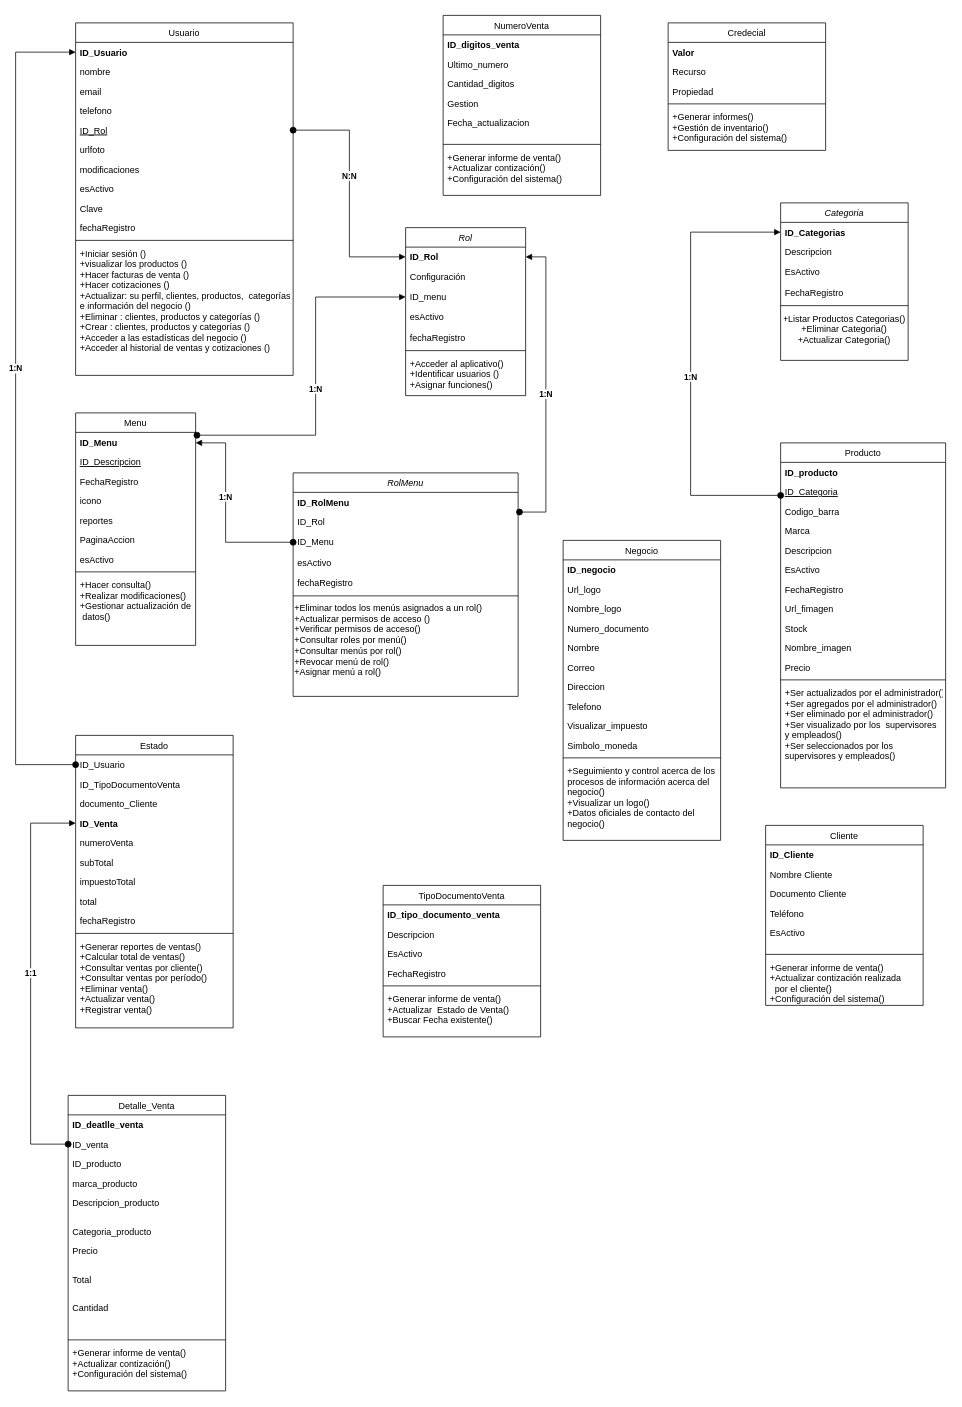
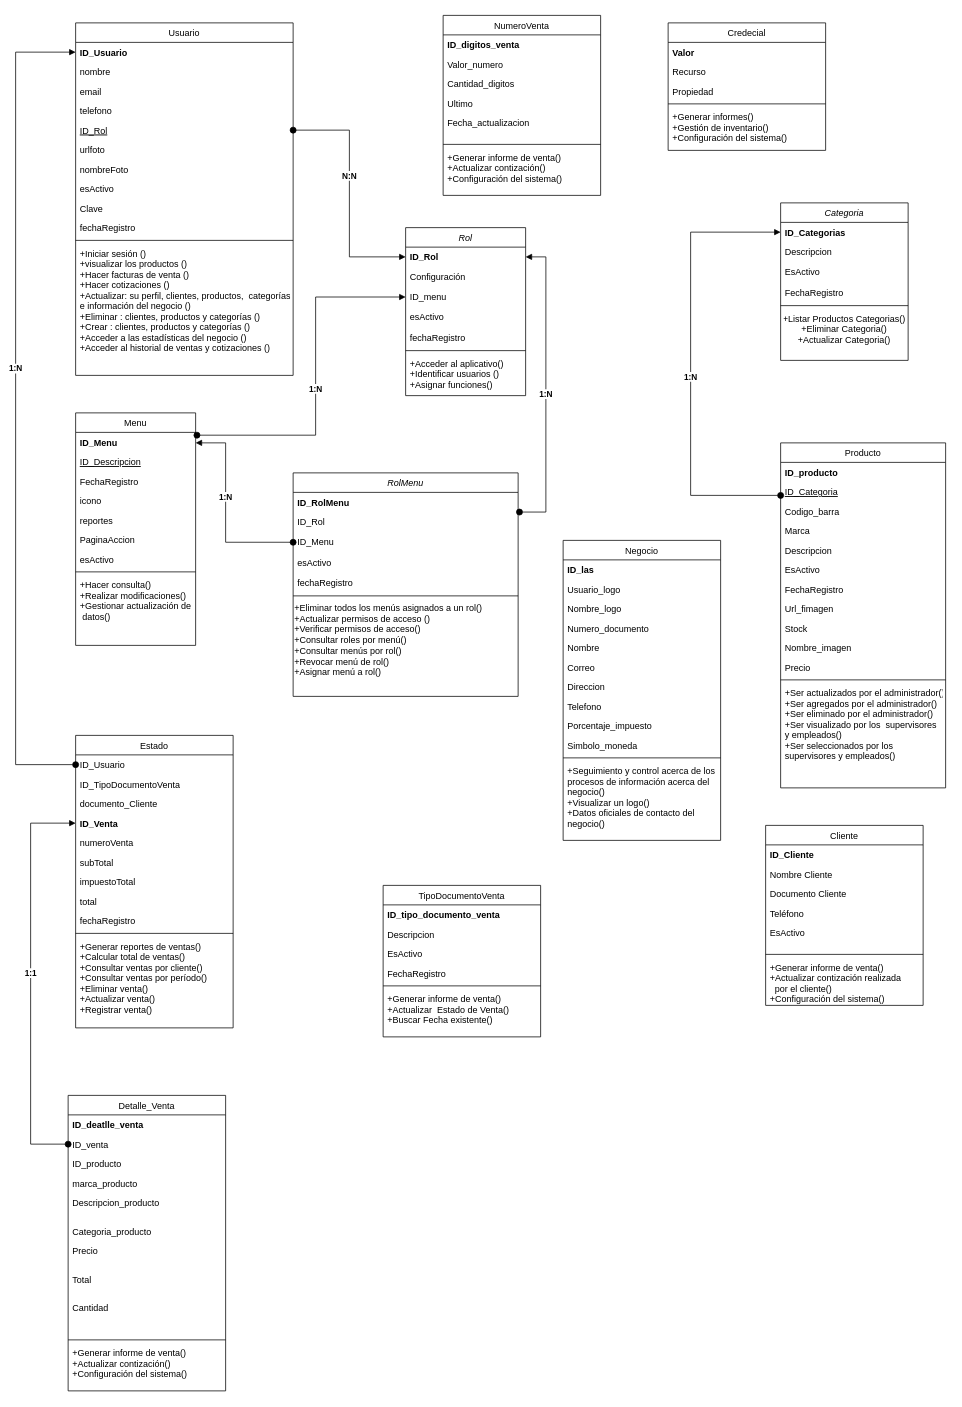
node "Ultimo_numero": label "Ultimo_numero" -> "Valor_numero"
node "Gestion": label "Gestion" -> "Ultimo"
node "modificaciones": label "modificaciones" -> "nombreFoto"
node "ID_negocio": label "ID_negocio" -> "ID_las"
node "Url_logo": label "Url_logo" -> "Usuario_logo"
node "Visualizar_impuesto": label "Visualizar_impuesto" -> "Porcentaje_impuesto"
